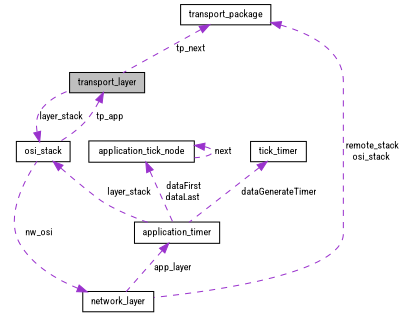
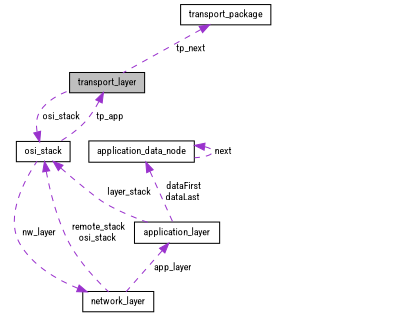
edge "transport_layer" -> "osi_stack": label " layer_stack" -> " osi_stack"
node "application_tick_node": label "application_tick_node" -> "application_data_node"
node "tick_timer": removed
edge "network_layer" -> "transport_package": now "network_layer" -> "osi_stack"
edge "osi_stack" -> "network_layer": label " nw_osi" -> " nw_layer"
node "application_timer": label "application_timer" -> "application_layer"
